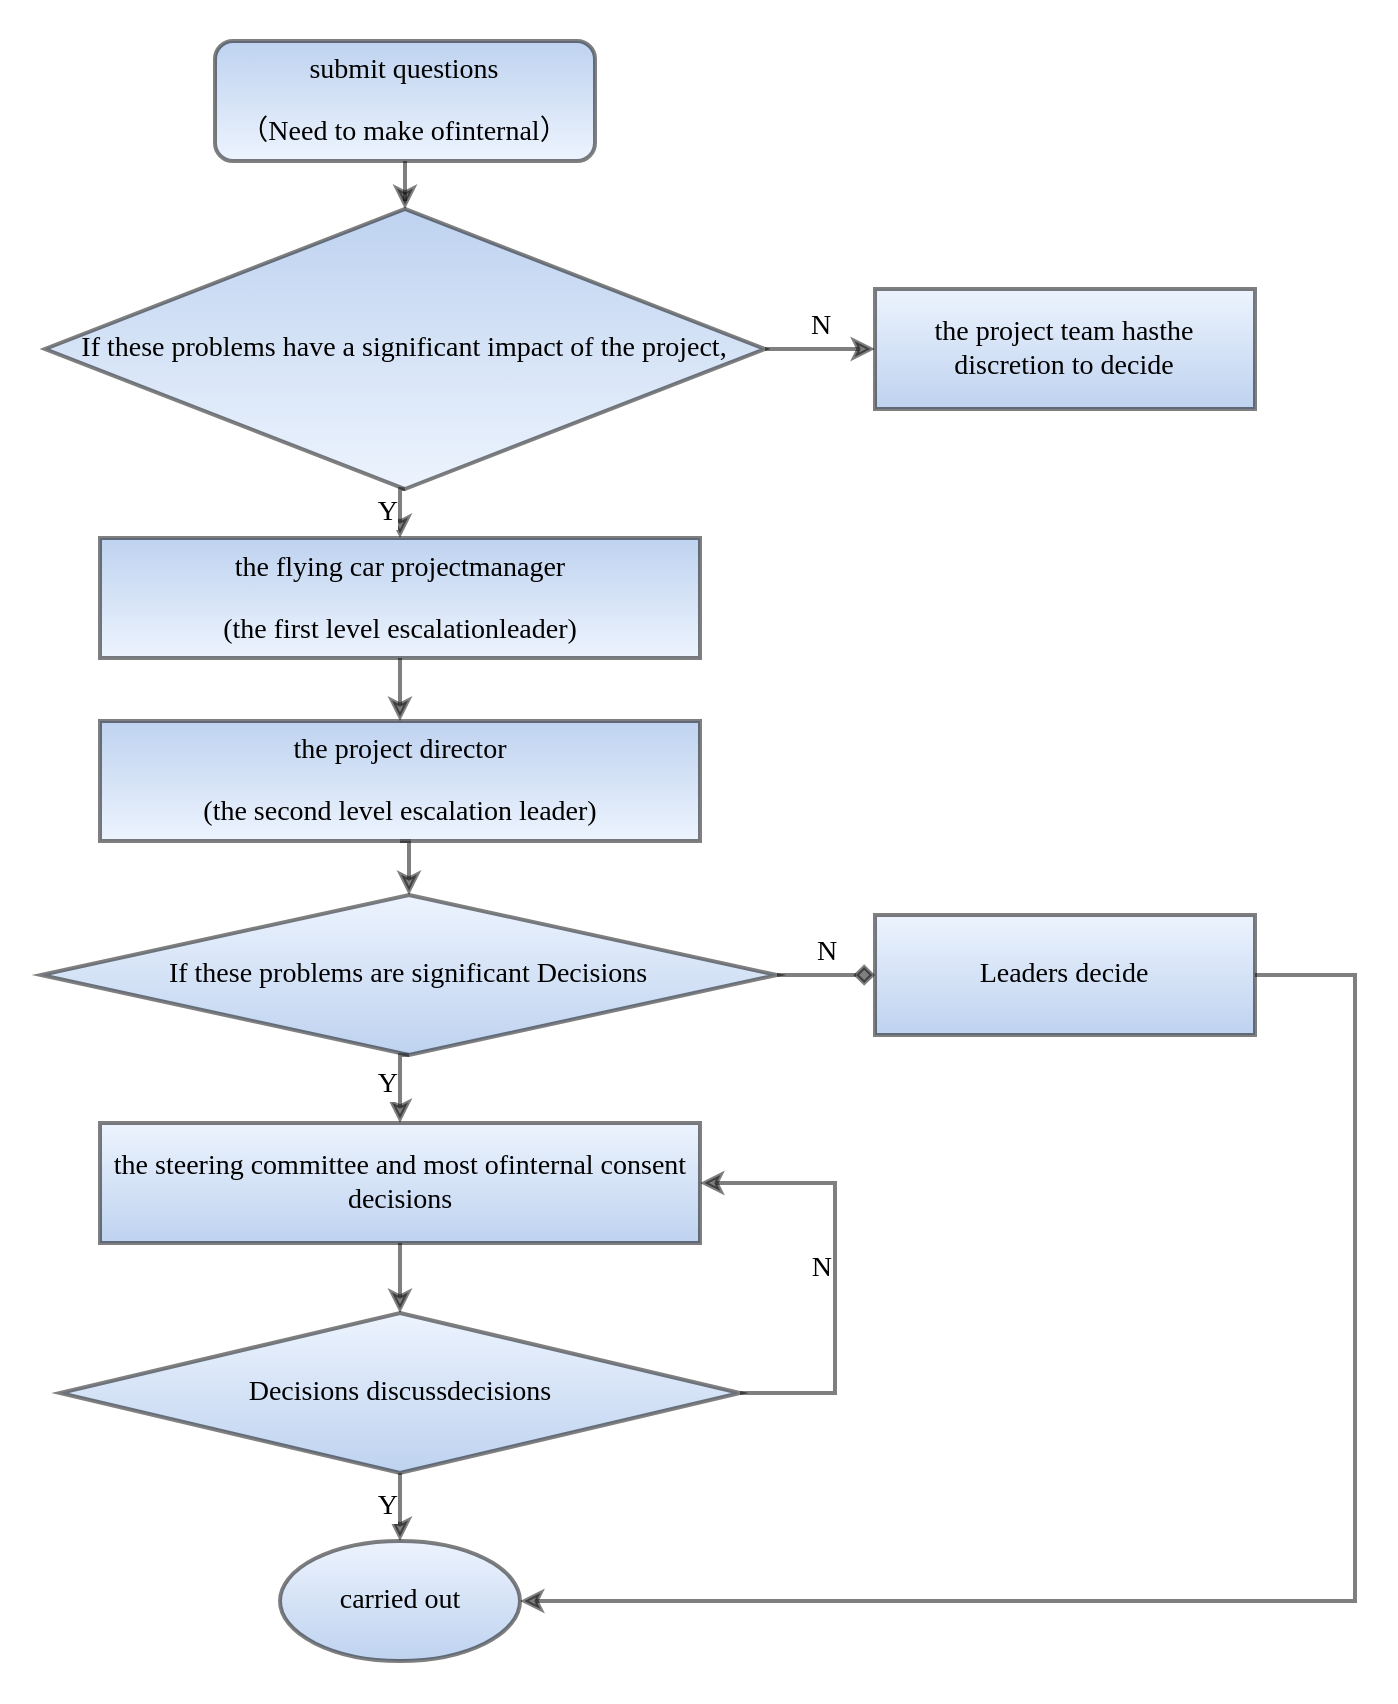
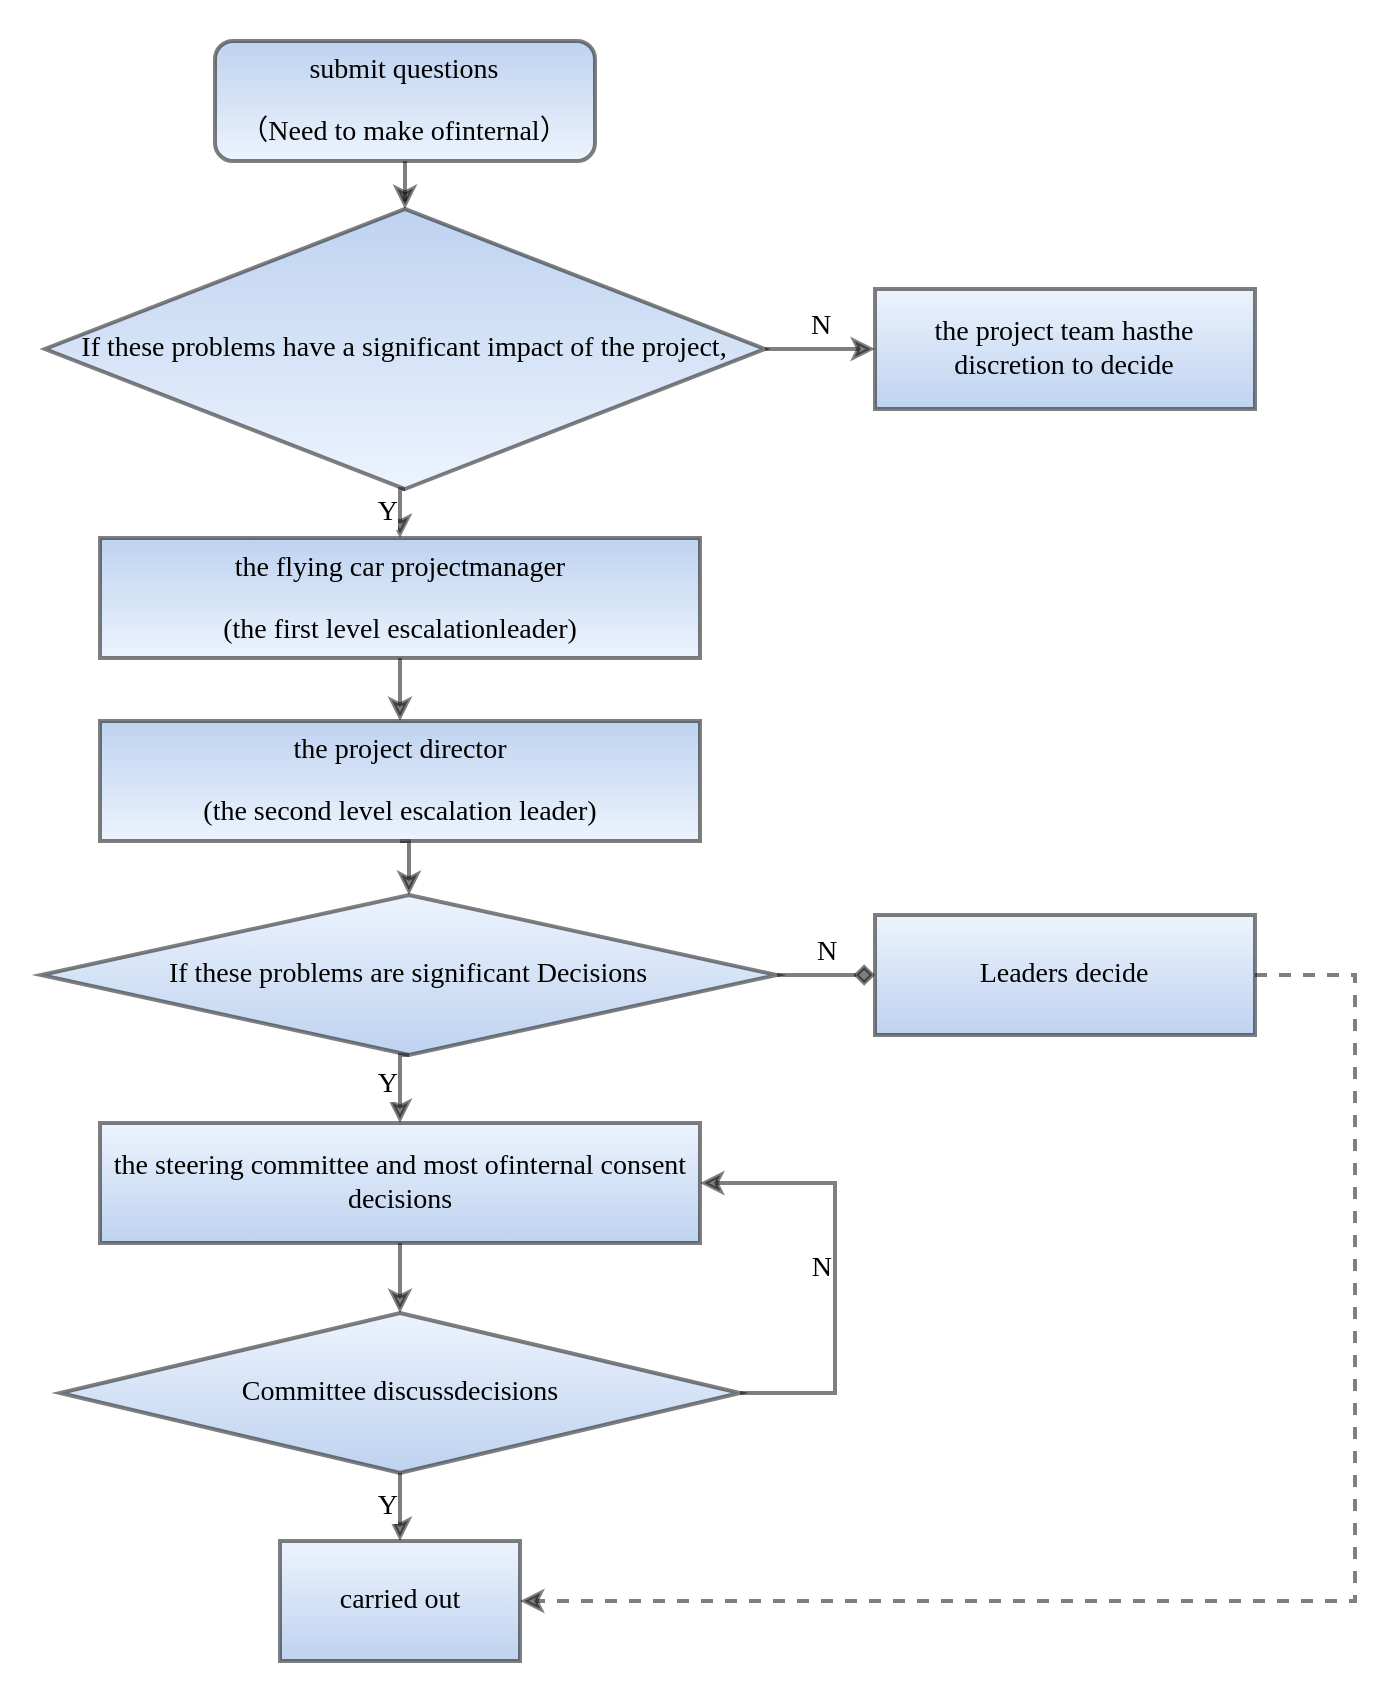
edge "Leaders decide" -> "carried out": style solid -> dashed
node "Decisions discussdecisions": label "Decisions discussdecisions" -> "Committee discussdecisions"
node "carried out": shape ellipse -> rectangle
